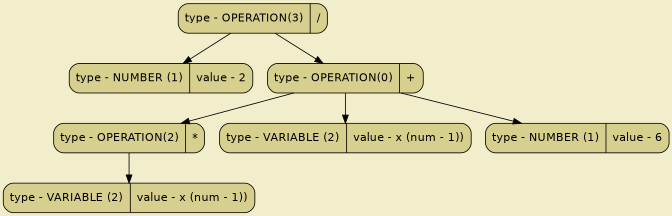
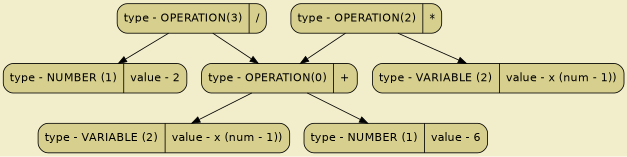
edge "type - OPERATION(0)" -> "type - OPERATION(2)": reversed
